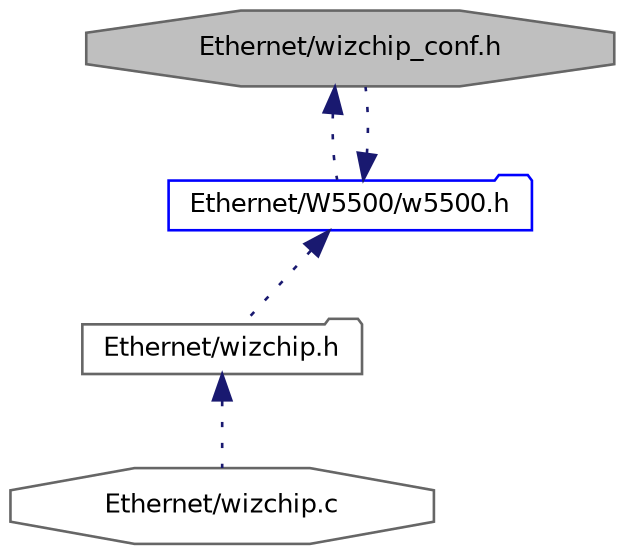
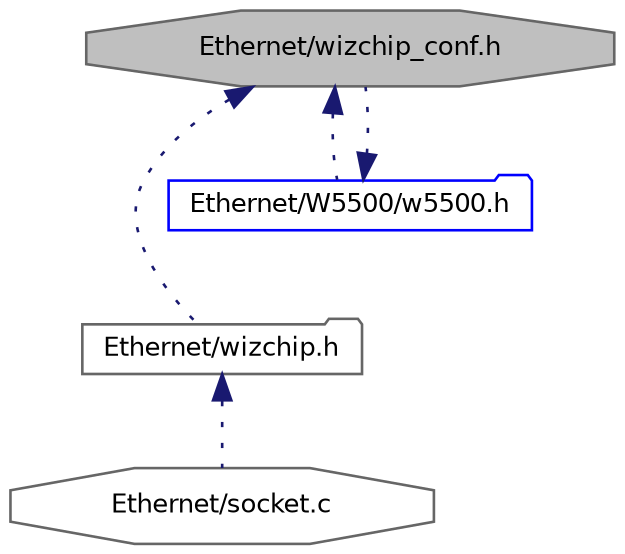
edge "Ethernet/wizchip.h" -> "Ethernet/W5500/w5500.h": now "Ethernet/wizchip.h" -> "Ethernet/wizchip_conf.h"
node "Ethernet/wizchip.c": label "Ethernet/wizchip.c" -> "Ethernet/socket.c"
